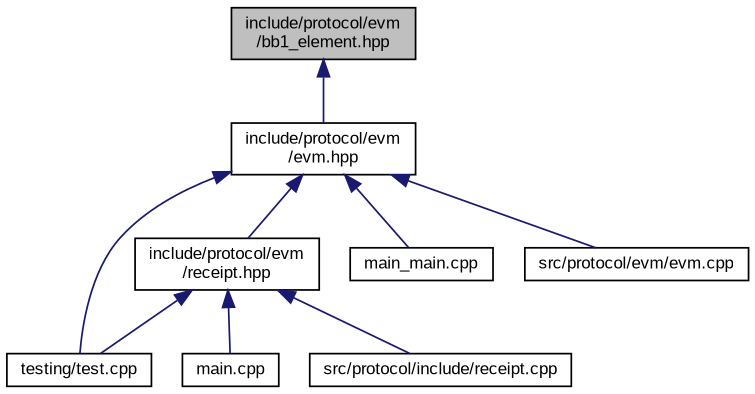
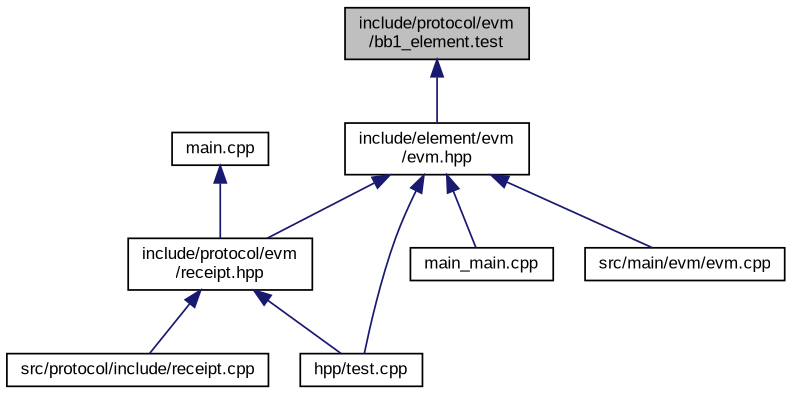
node "include/protocol/evm /bb1_element.hpp": label "include/protocol/evm /bb1_element.hpp" -> "include/protocol/evm /bb1_element.test"
node "include/protocol/evm /evm.hpp": label "include/protocol/evm /evm.hpp" -> "include/element/evm /evm.hpp"
node "src/protocol/evm/evm.cpp": label "src/protocol/evm/evm.cpp" -> "src/main/evm/evm.cpp"
edge "main.cpp" -> "include/protocol/evm /receipt.hpp": reversed
node "testing/test.cpp": label "testing/test.cpp" -> "hpp/test.cpp"
